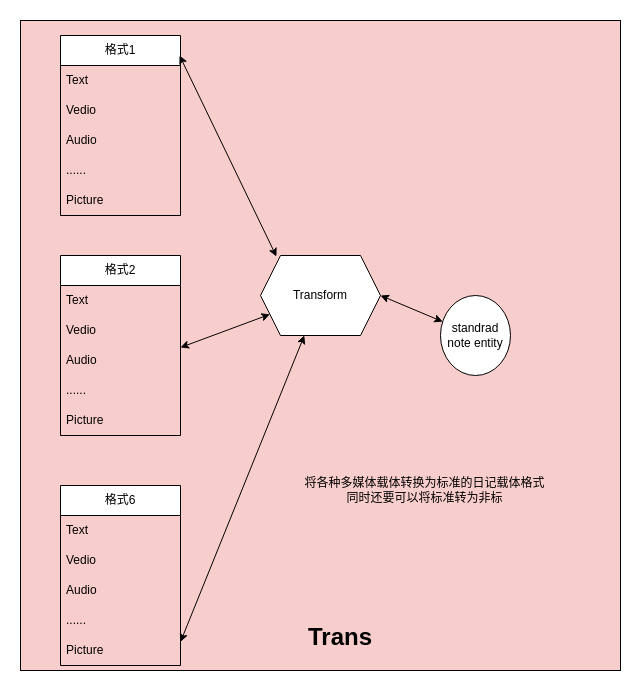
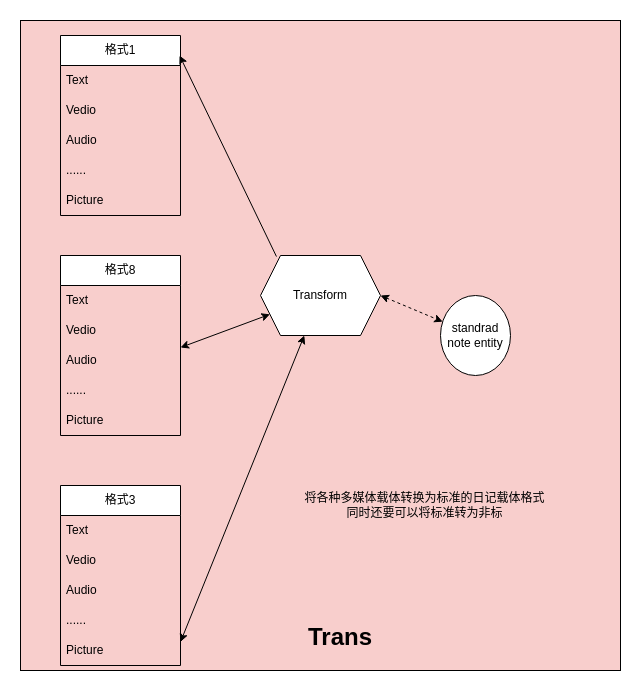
edge "格式1" -- "Transform": arrowhead classic -> none
node "格式2": label "格式2" -> "格式8"
edge "Transform" -- "standrad note entity": style solid -> dashed
node "将各种多媒体载体转换为标准的日记载体格式 同时还要可以将标准转为非标": moved (425, 491) -> (425, 506)
node "格式6": label "格式6" -> "格式3"
